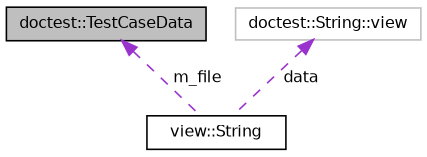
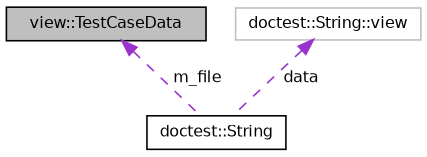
node "doctest::TestCaseData": label "doctest::TestCaseData" -> "view::TestCaseData"
node "view::String": label "view::String" -> "doctest::String"
